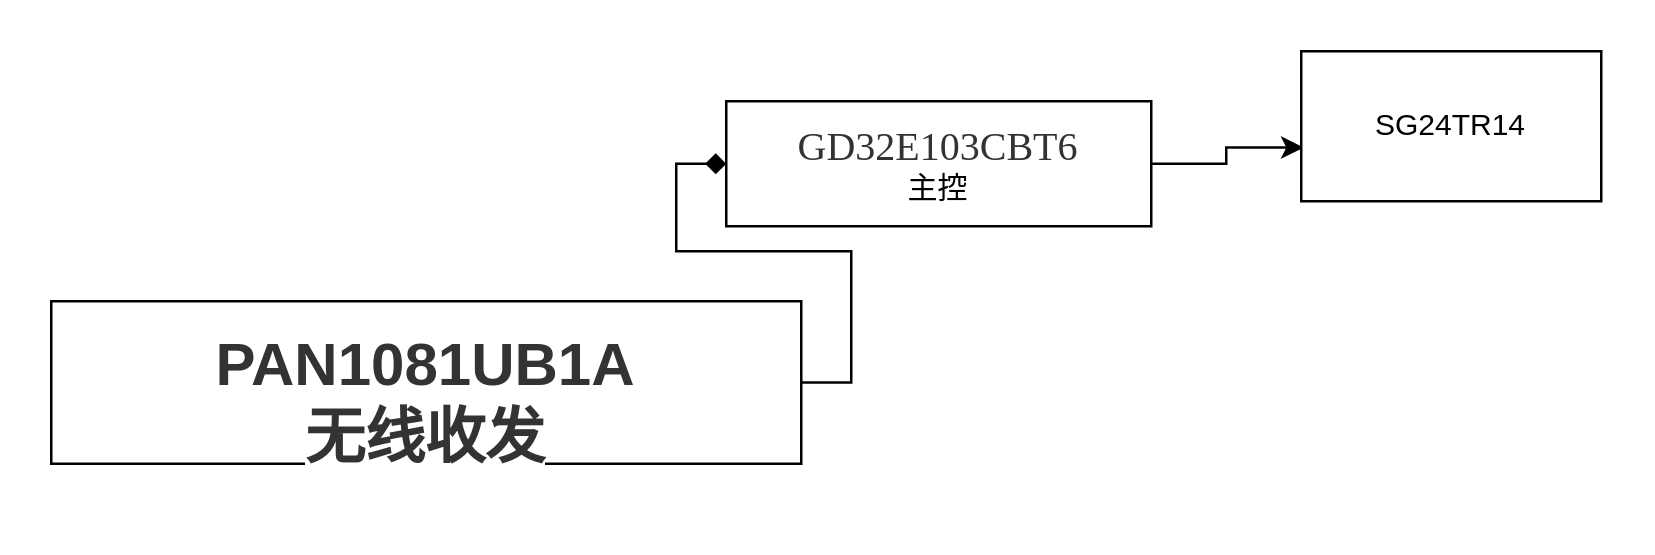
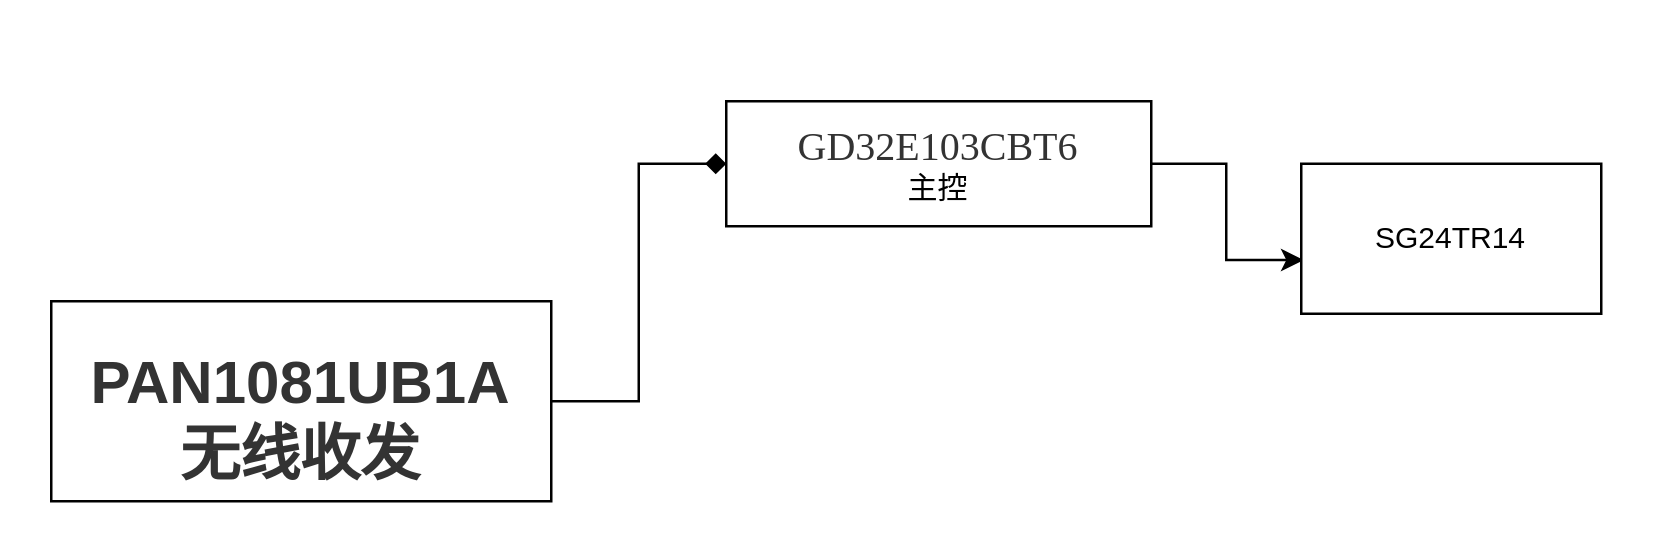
node "SG24TR14": moved (1451, 126) -> (1451, 239)
node "PAN1081UB1A 无线收发": size 750x163 -> 500x200
